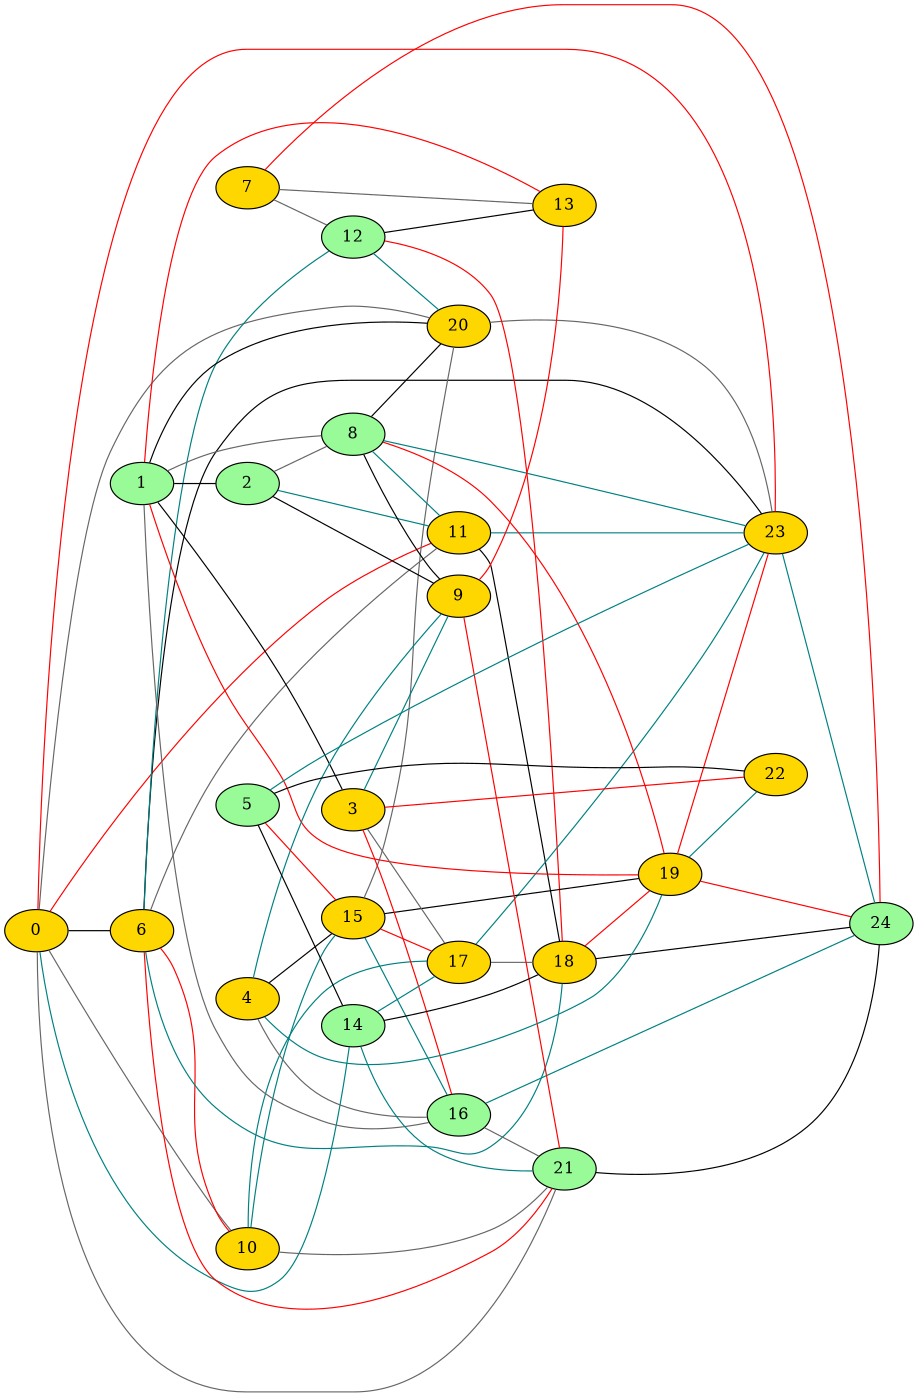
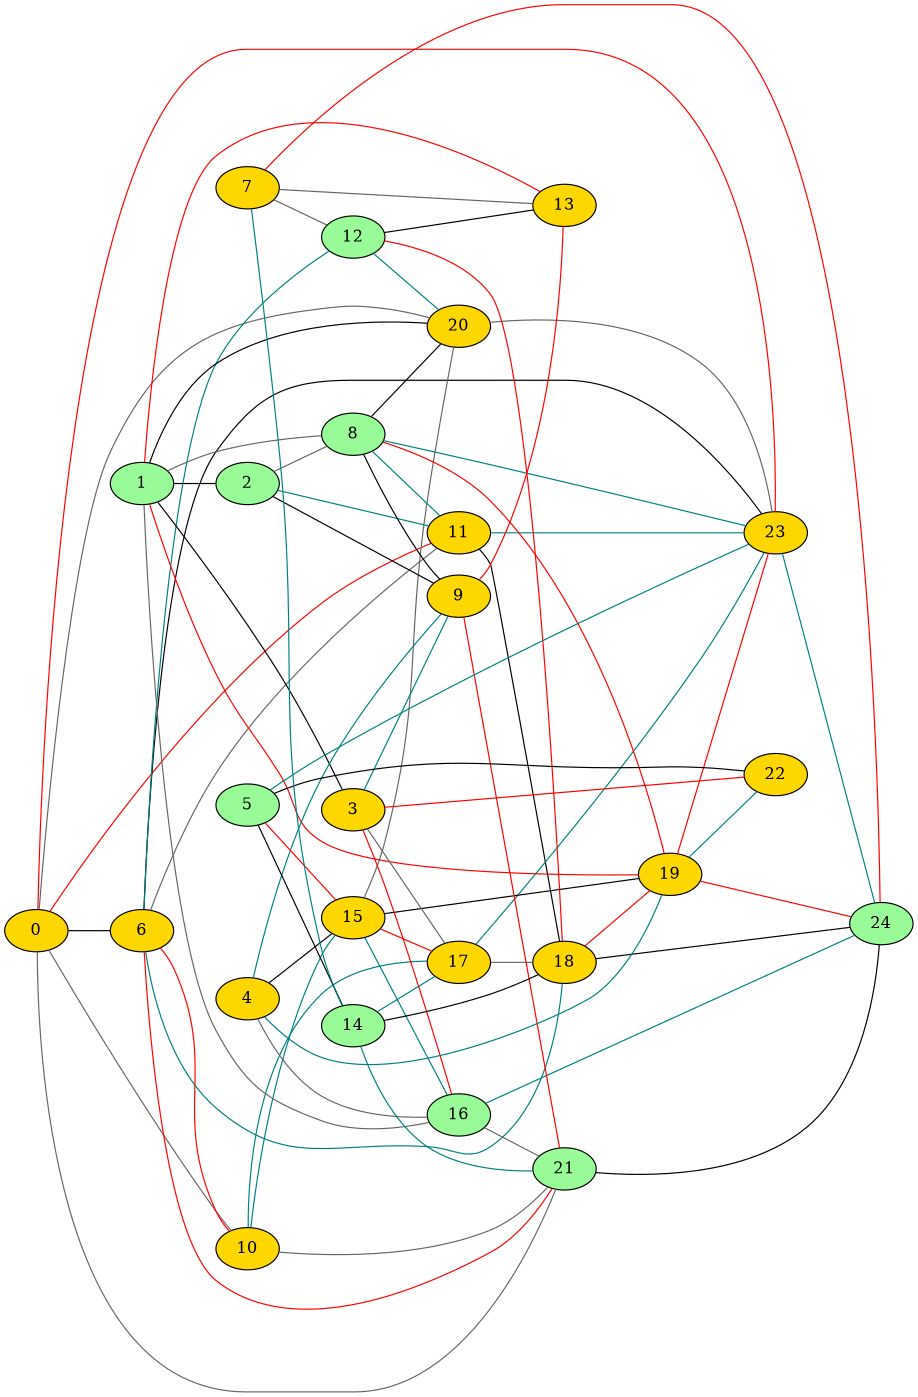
edge "0" -- "14": now "7" -- "14"
